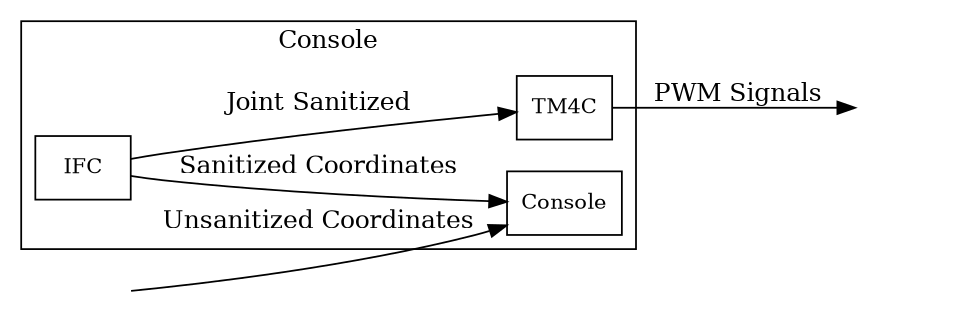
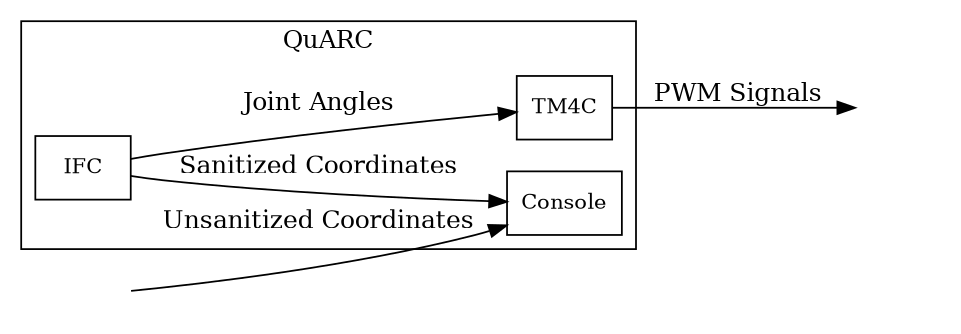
cluster "Console": label "Console" -> "QuARC"
edge "IFC" -> "TM4C": label "Joint Sanitized" -> "Joint Angles"
